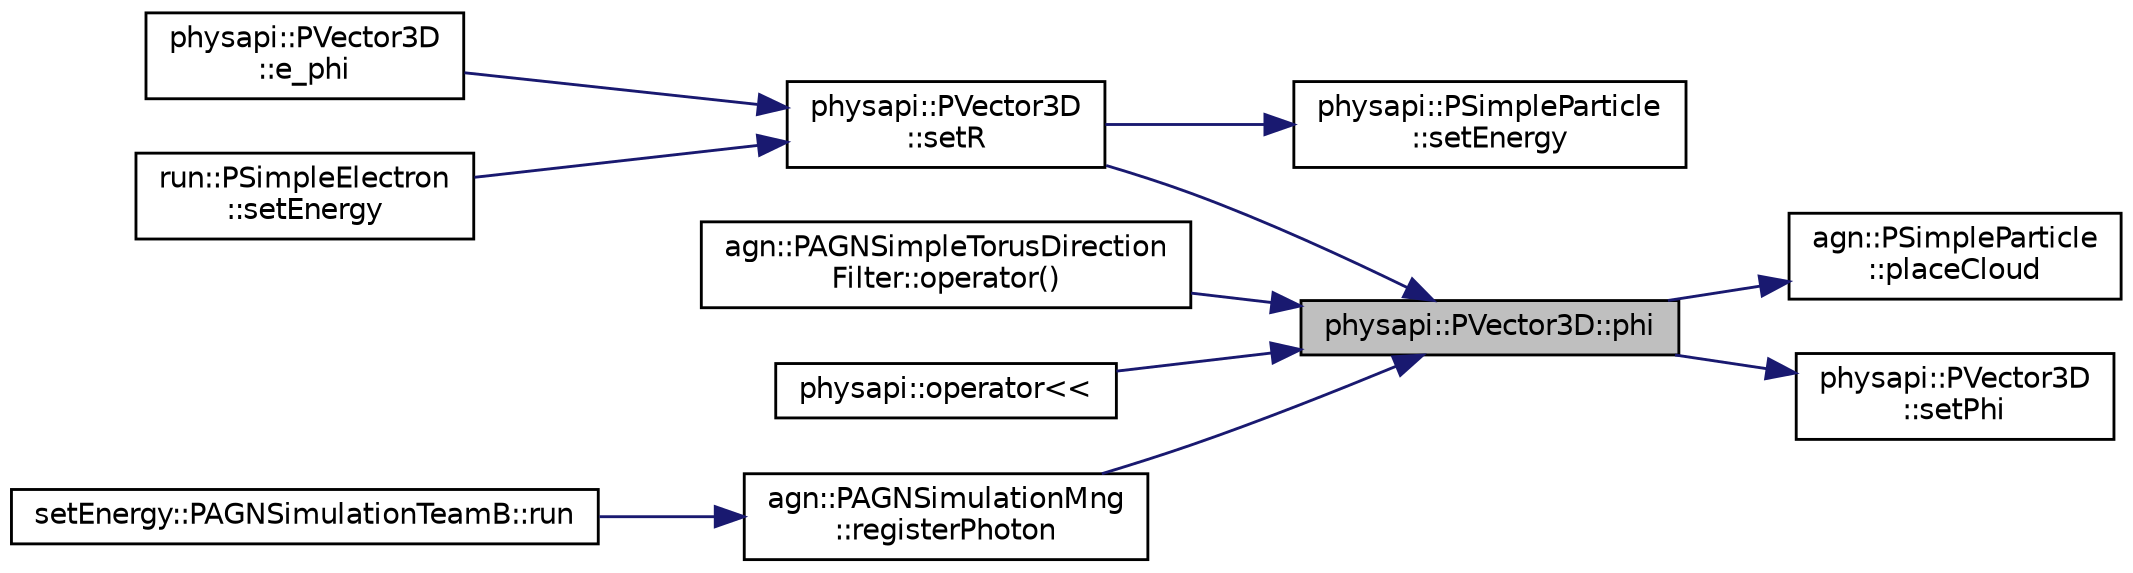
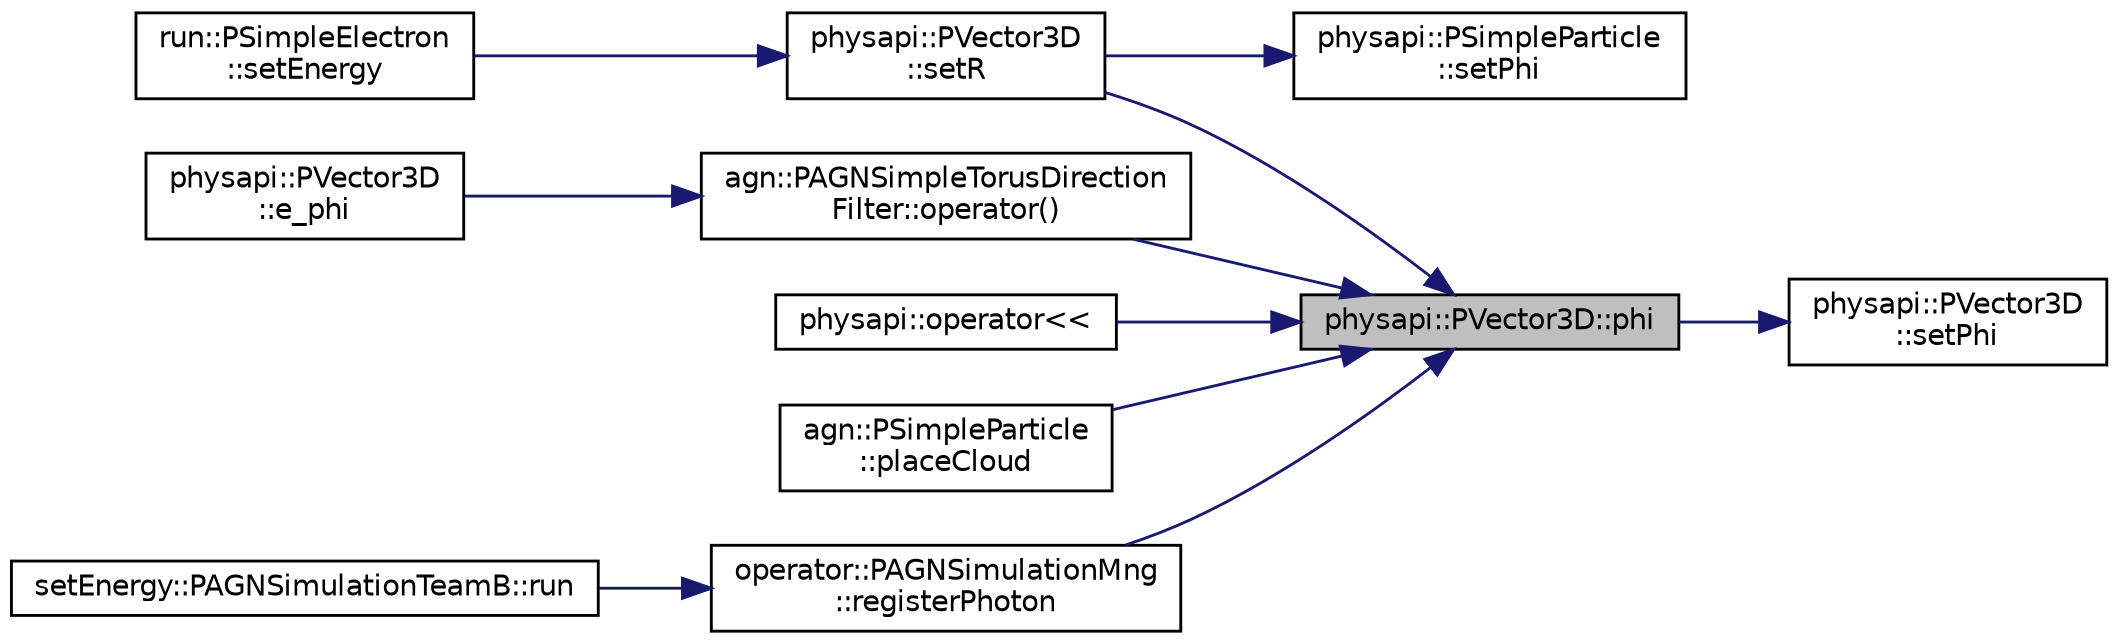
edge "physapi::PVector3D ::e_phi" -> "physapi::PVector3D ::setR": now "physapi::PVector3D ::e_phi" -> "agn::PAGNSimpleTorusDirection Filter::operator()"
node "physapi::PSimpleParticle ::setEnergy": label "physapi::PSimpleParticle ::setEnergy" -> "physapi::PSimpleParticle ::setPhi"
edge "physapi::PVector3D::phi" -> "agn::PSimpleParticle ::placeCloud": reversed
node "agn::PAGNSimulationMng ::registerPhoton": label "agn::PAGNSimulationMng ::registerPhoton" -> "operator::PAGNSimulationMng ::registerPhoton"
